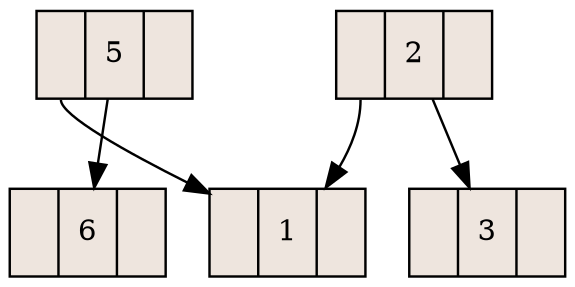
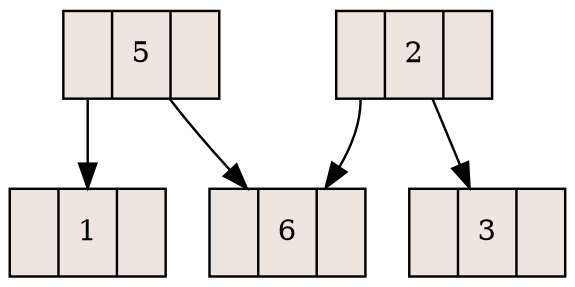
edge "2" -> "1": now "2" -> "6"
